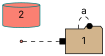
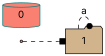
node "2": label "2" -> "0"
